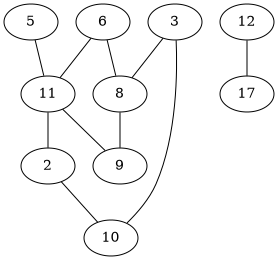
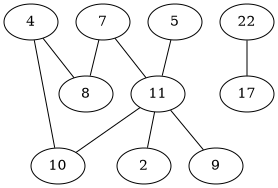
node "6": label "6" -> "7"
node "3": label "3" -> "4"
node "12": label "12" -> "22"
edge "8" -- "9": removed
edge "2" -- "10": now "11" -- "10"
